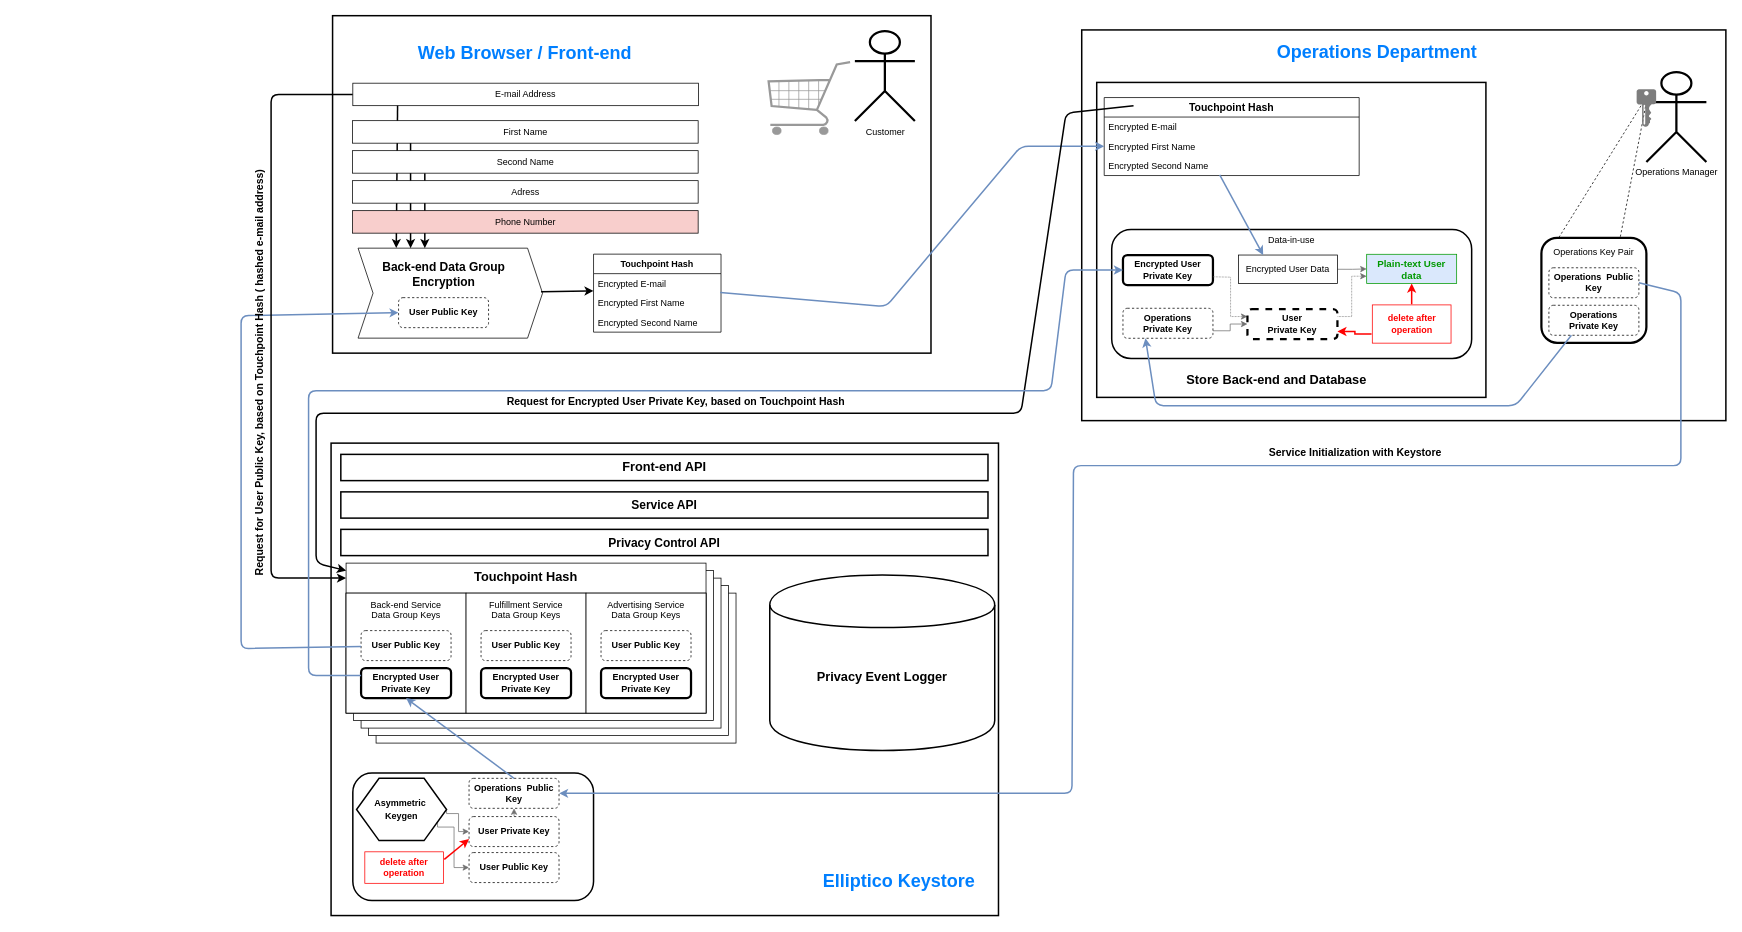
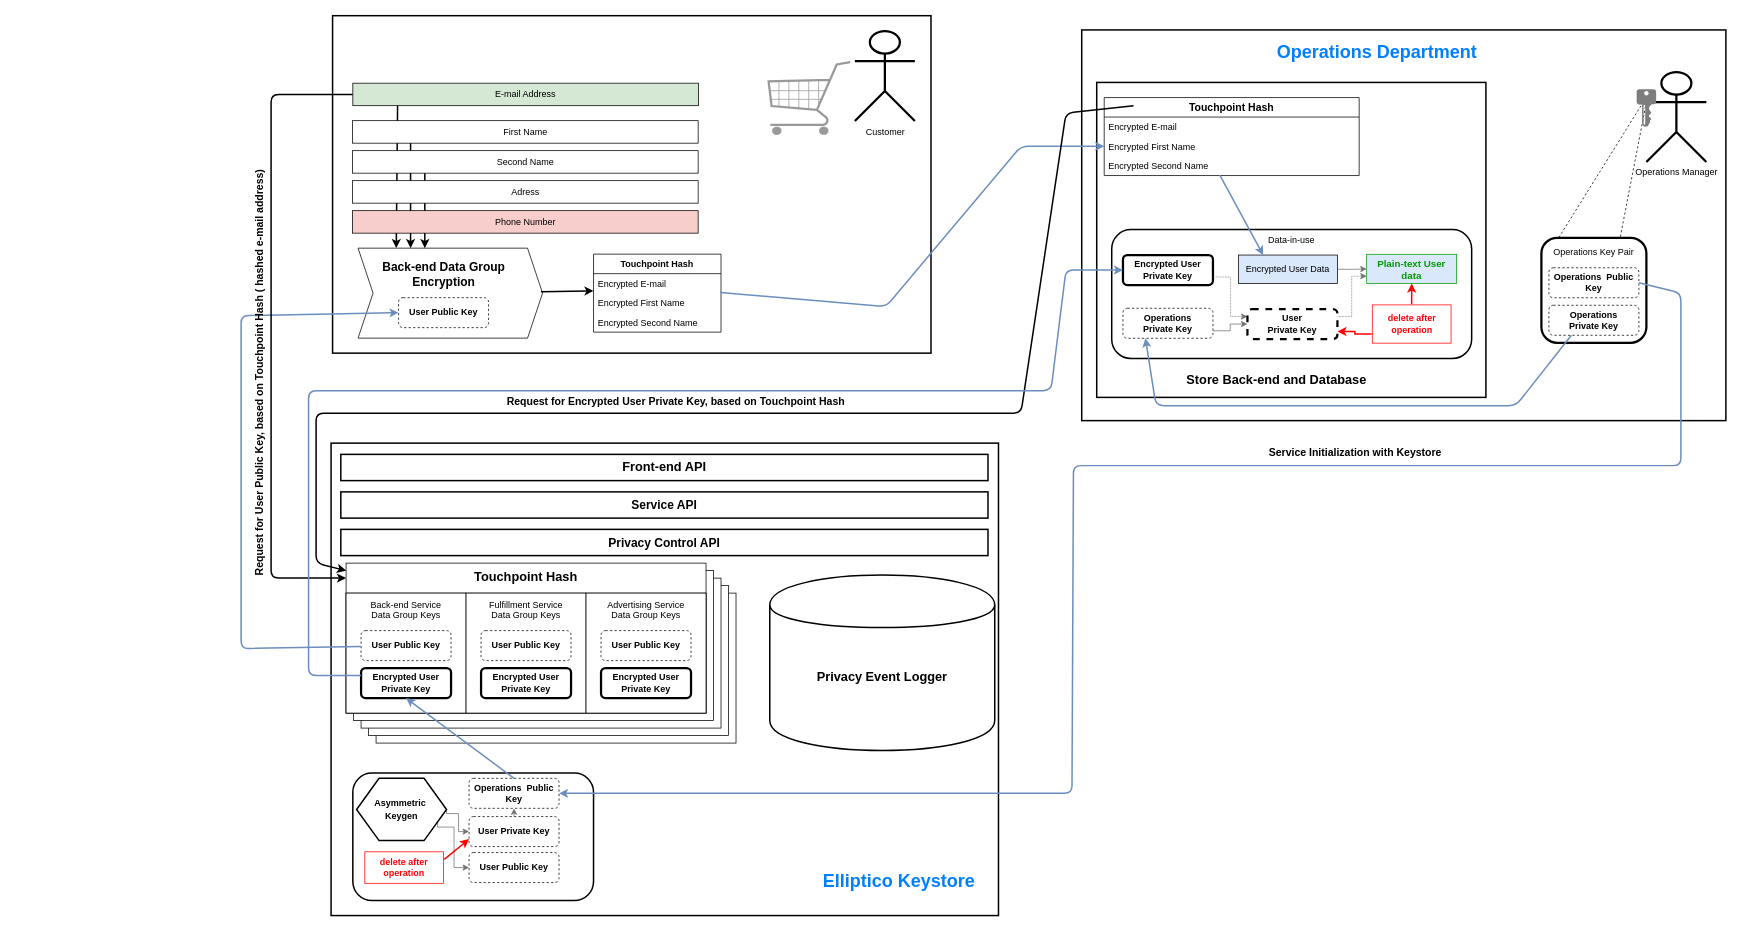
node "Web Browser / Front-end": removed
node "E-mail Address": fillcolor #ffffff -> #d5e8d4
node "Encrypted User Data": fillcolor #ffffff -> #dae8fc
